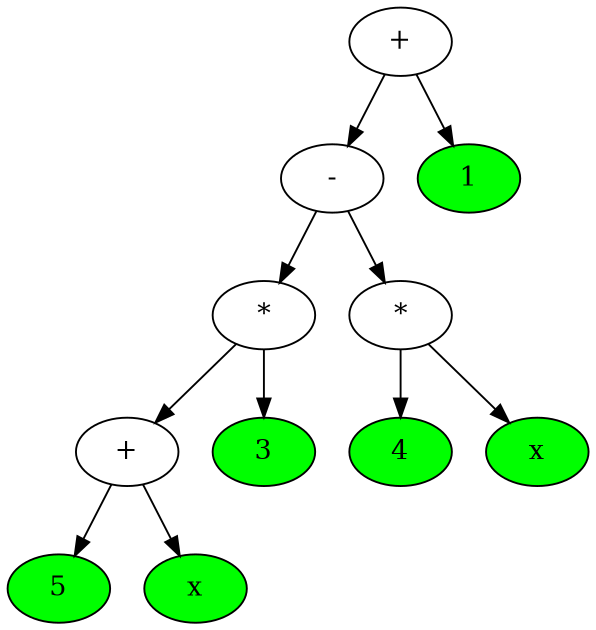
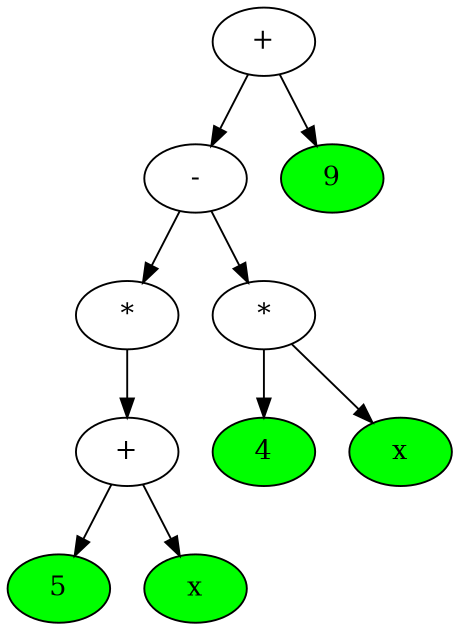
node "1": label "1" -> "9"
node "3": removed
